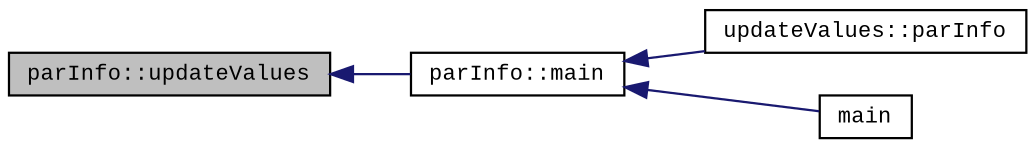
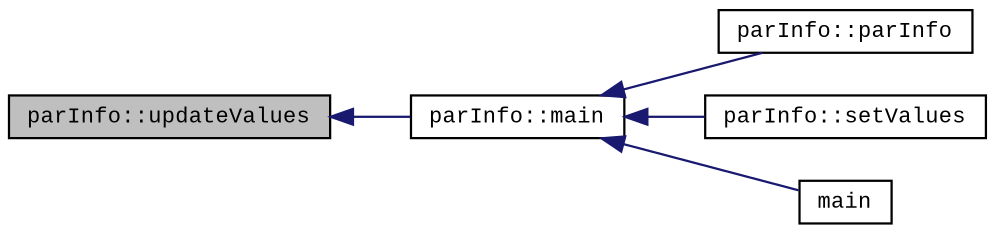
node "updateValues::parInfo": label "updateValues::parInfo" -> "parInfo::parInfo"
node "parInfo::setValues": added
